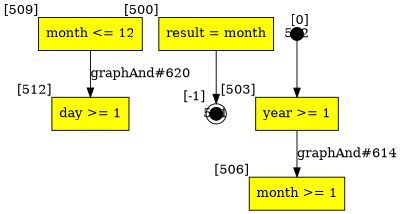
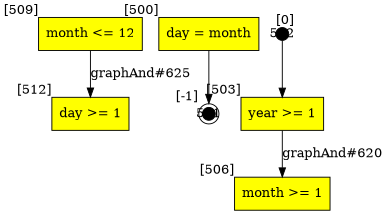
node "result = month [500]": label "result = month [500]" -> "day = month [500]"
edge "month <= 12 [509]" -> "day >= 1 [512]": label "graphAnd#620" -> "graphAnd#625"
edge "year >= 1 [503]" -> "month >= 1 [506]": label "graphAnd#614" -> "graphAnd#620"
